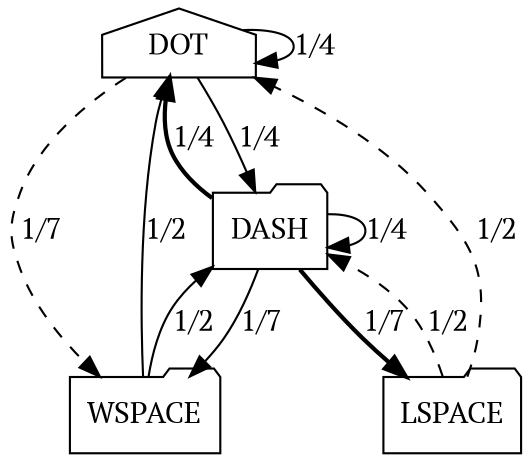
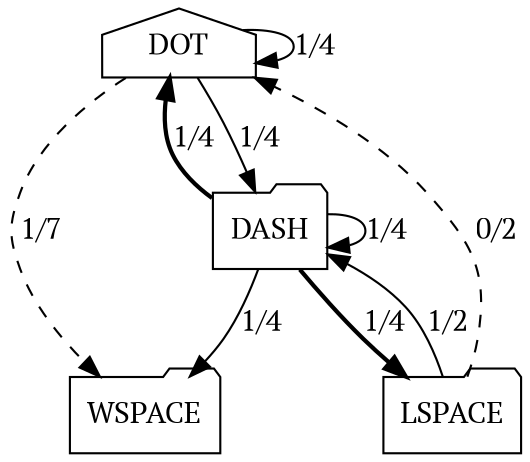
edge "LSPACE" -> "DOT": label "1/2" -> "0/2"
edge "WSPACE" -> "DOT": removed, label "1/2"
edge "LSPACE" -> "DASH": style dashed -> solid
edge "DASH" -> "WSPACE": label "1/7" -> "1/4"
edge "DASH" -> "LSPACE": label "1/7" -> "1/4"
edge "WSPACE" -> "DASH": removed, label "1/2"
